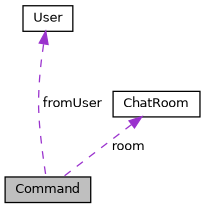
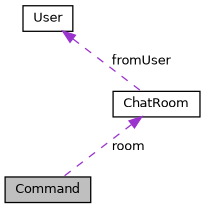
edge "Command" -> "User": now "ChatRoom" -> "User"
